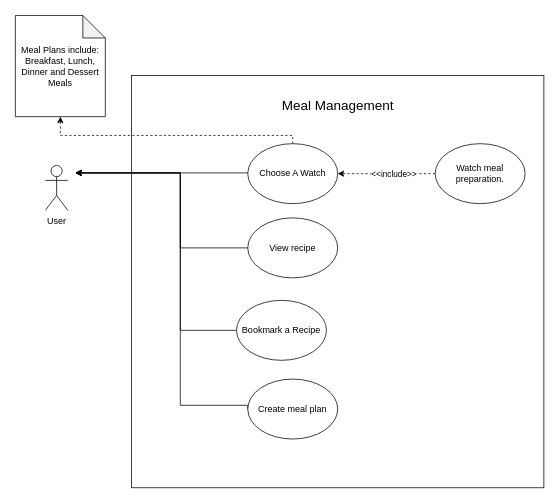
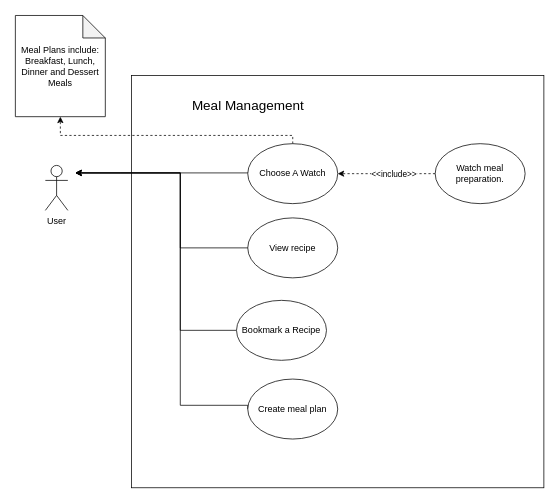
node "Meal Management": moved (338, 105) -> (248, 105)
